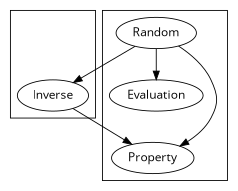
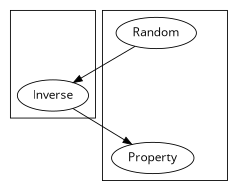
edge "Random" -> "Property": removed
node "Evaluation": removed
